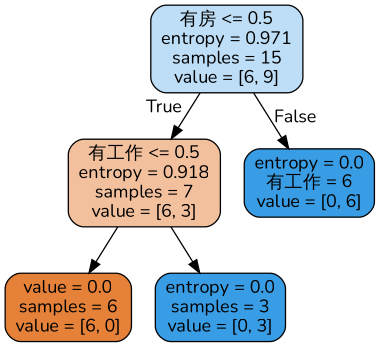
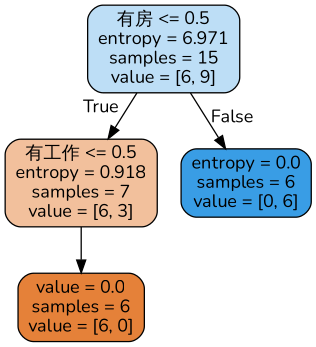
node "有房 <= 0.5 entropy = 0.971 samples = 15 value = [6, 9]": label "有房 <= 0.5 entropy = 0.971 samples = 15 value = [6, 9]" -> "有房 <= 0.5 entropy = 6.971 samples = 15 value = [6, 9]"
node "entropy = 0.0 有工作 = 6 value = [0, 6]": label "entropy = 0.0 有工作 = 6 value = [0, 6]" -> "entropy = 0.0 samples = 6 value = [0, 6]"
node "entropy = 0.0 samples = 3 value = [0, 3]": removed
